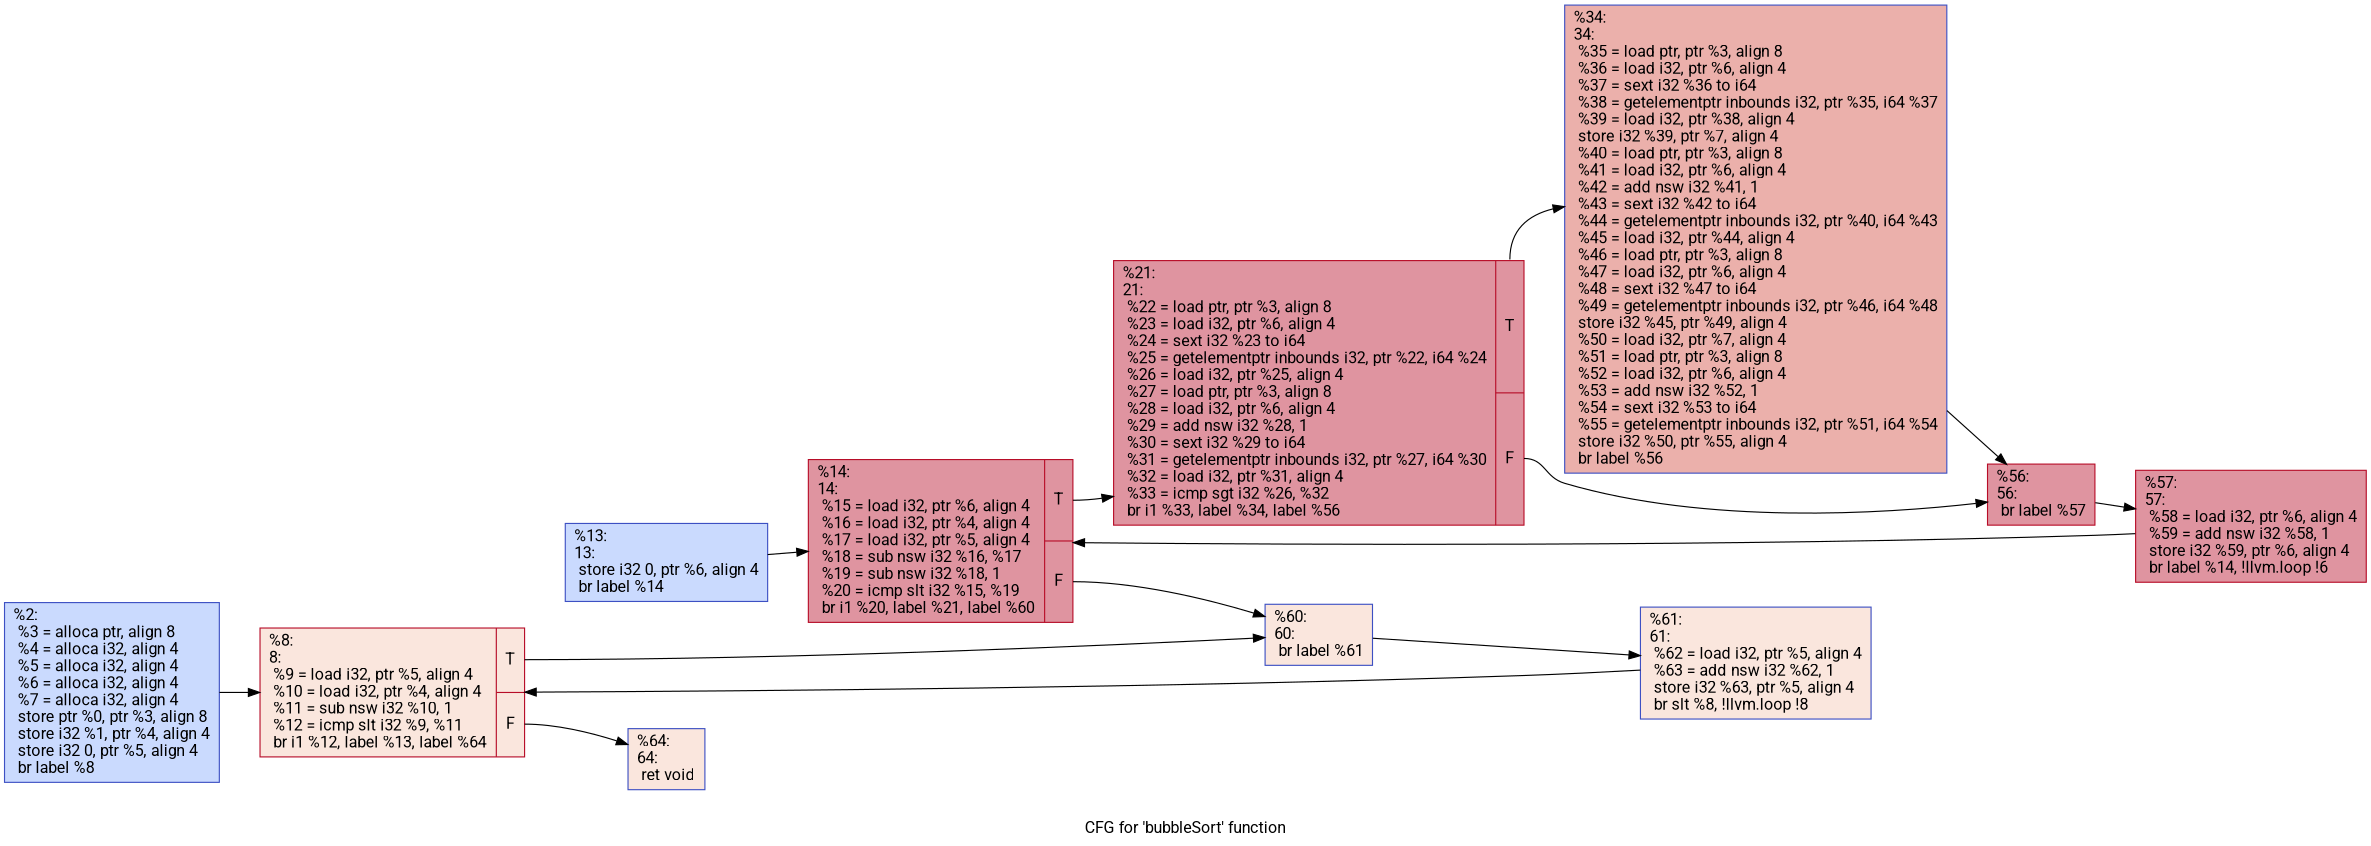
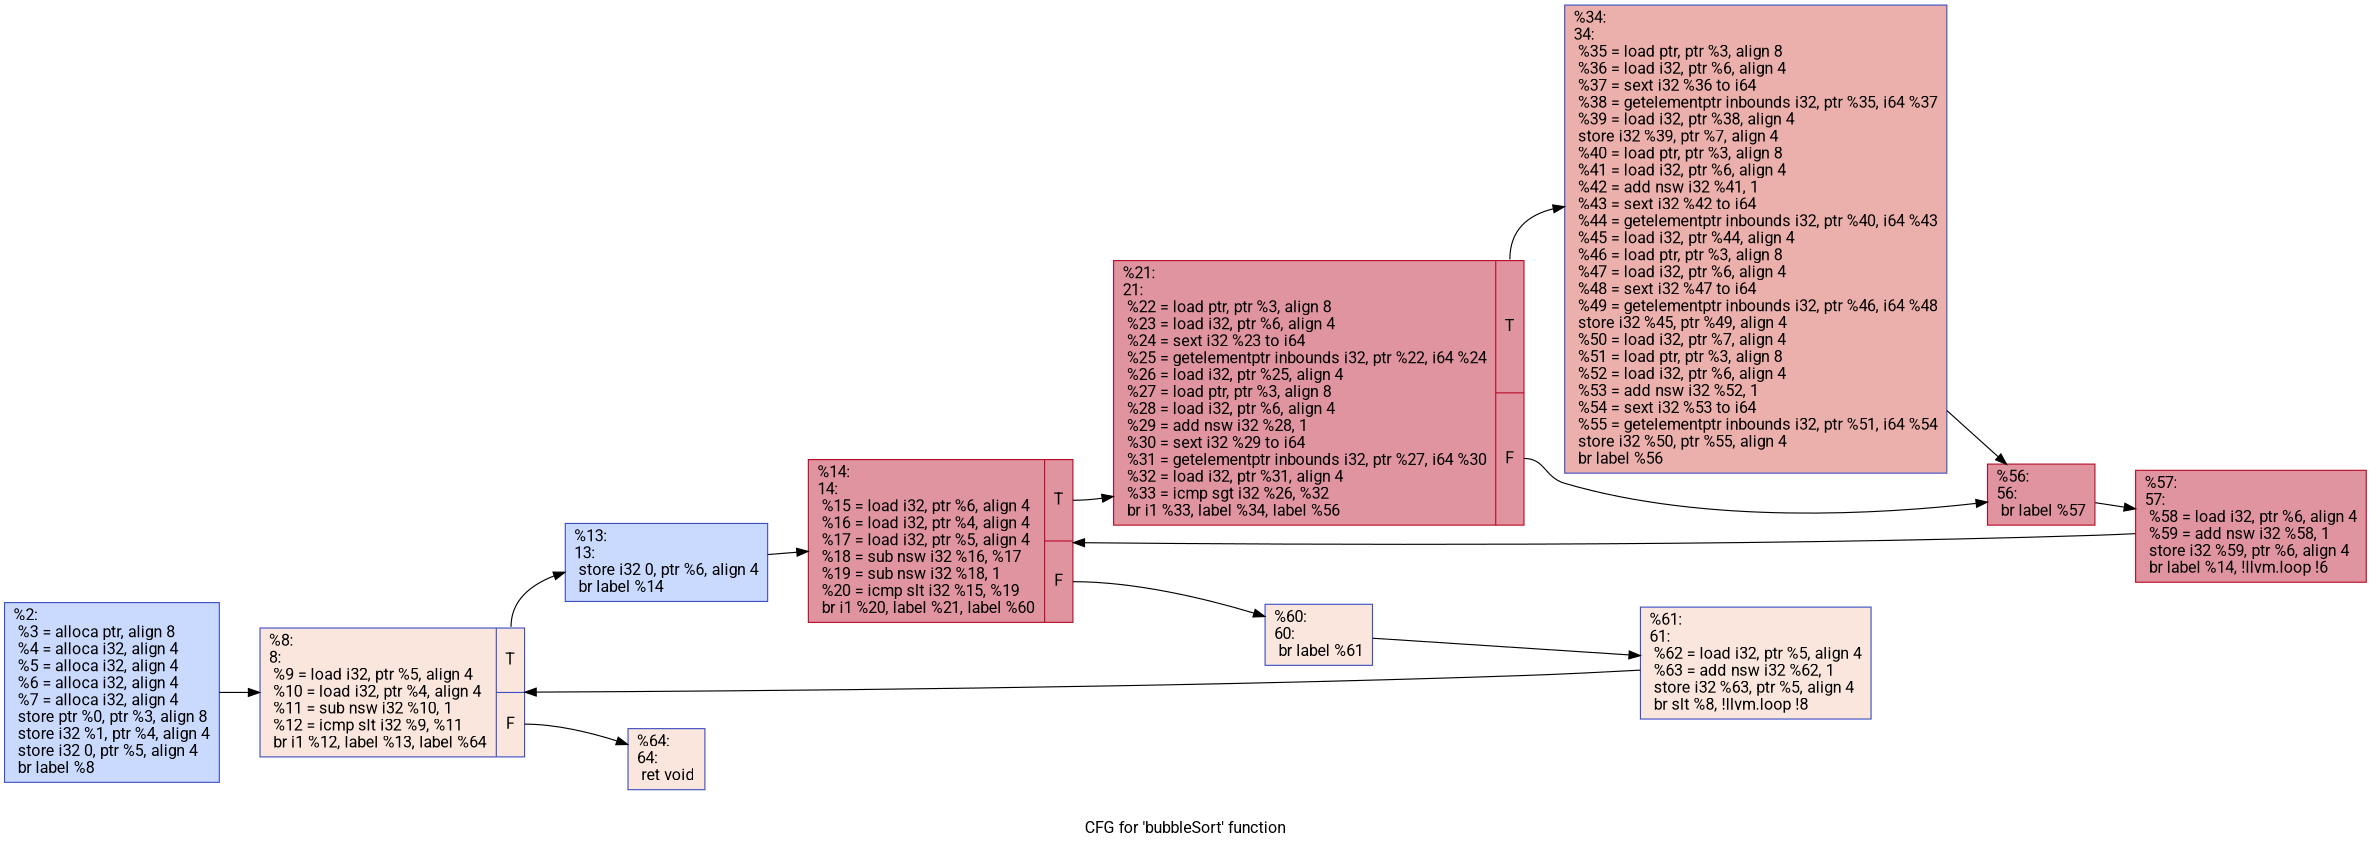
edge "%8:" -> "%60:": now "%8:" -> "%13:"
node "%8:": color #b70d28ff -> #3d50c3ff
